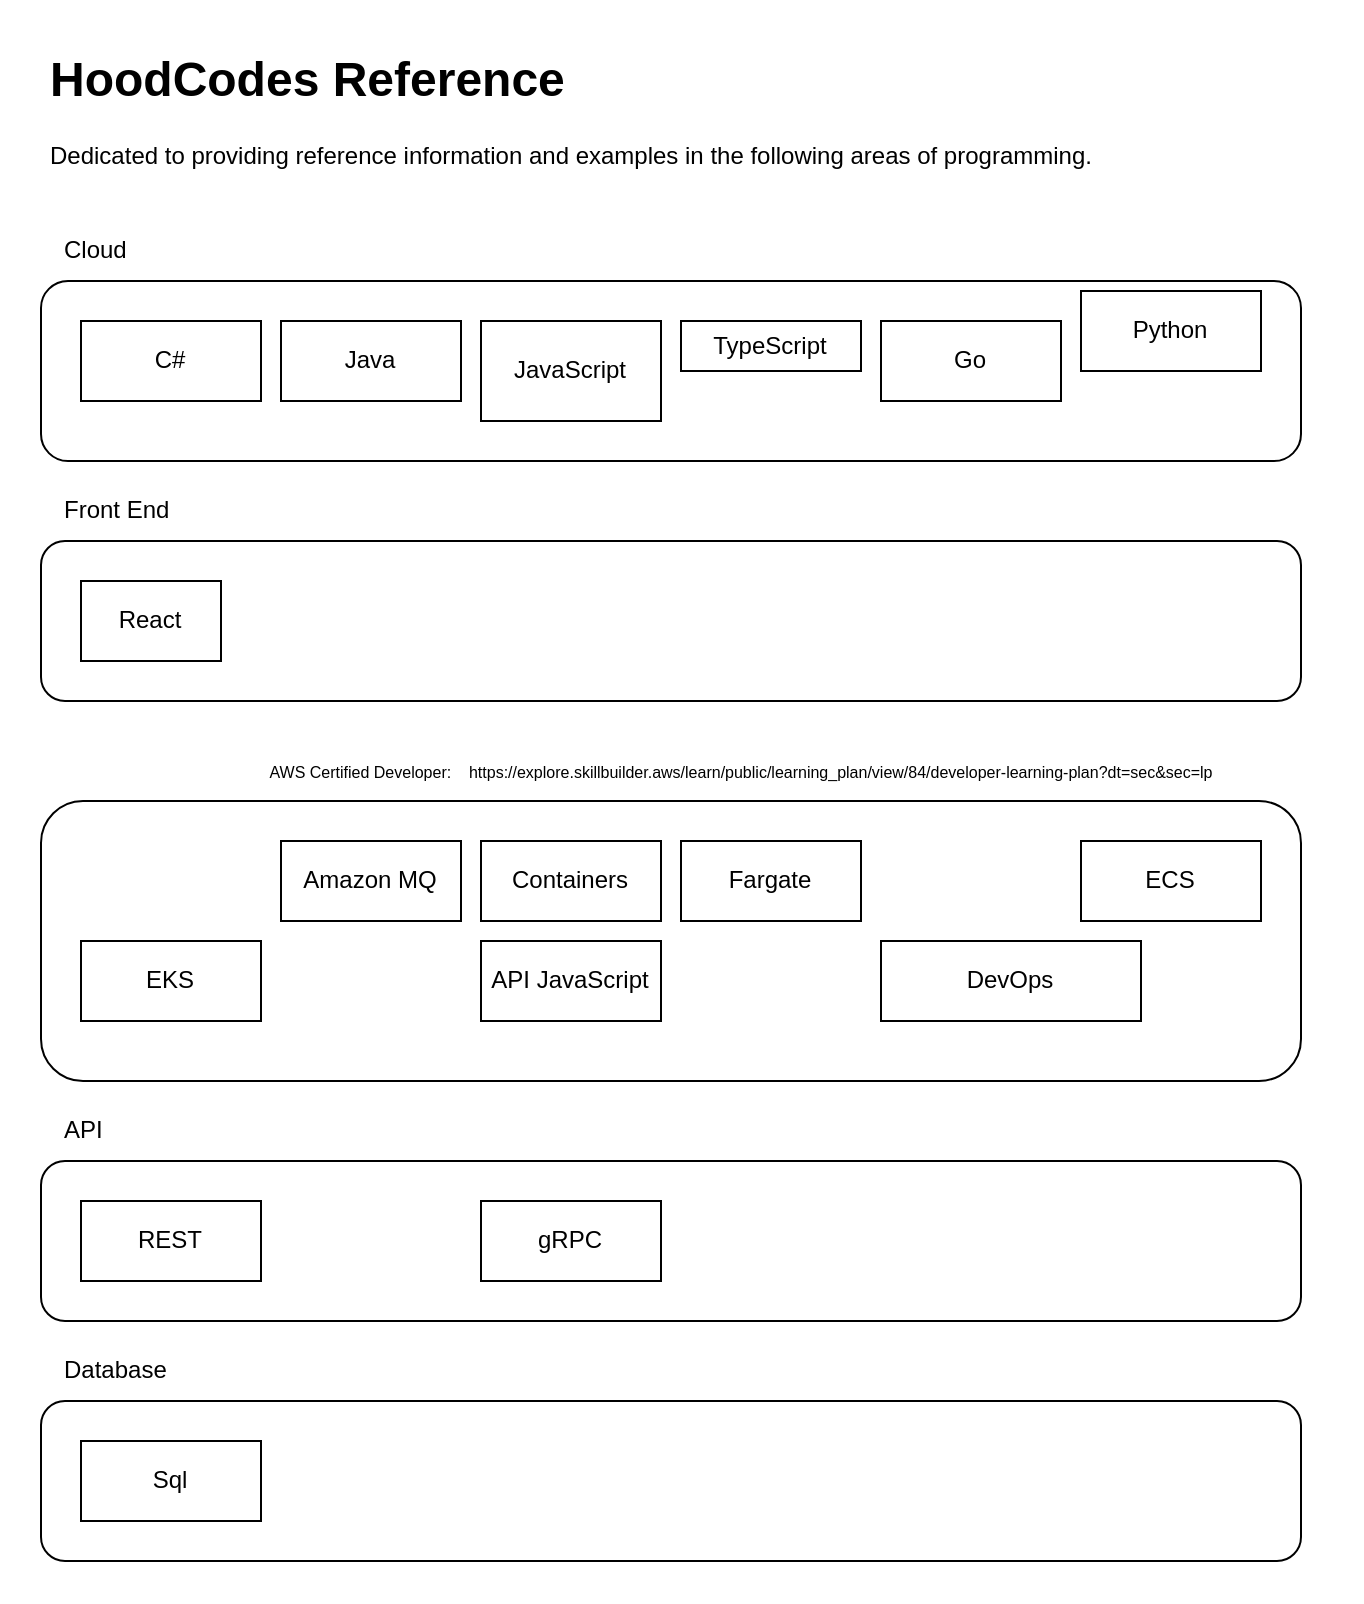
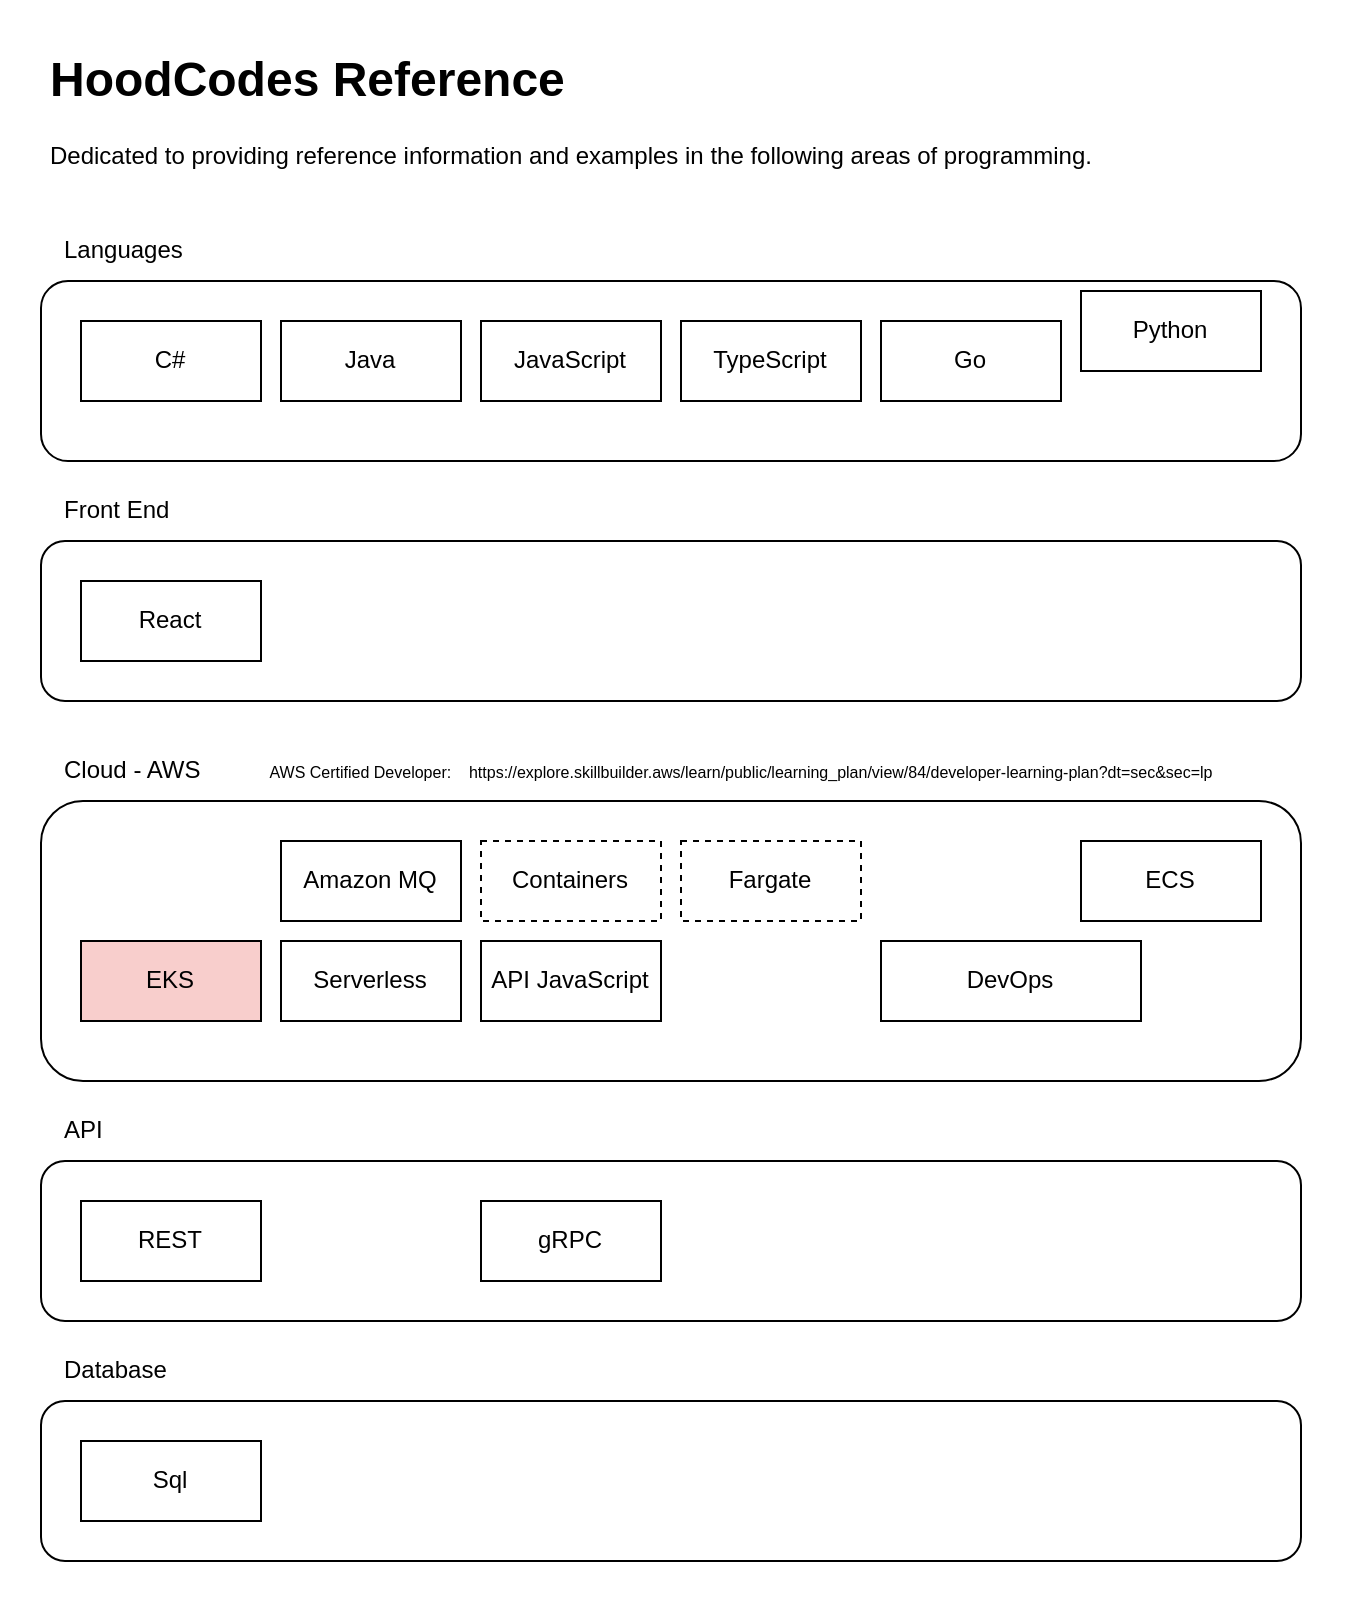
node "Cloud": label "Cloud" -> "Languages"
node "TypeScript": size 180x50 -> 180x80
node "JavaScript": size 180x100 -> 180x80
node "React": size 140x80 -> 180x80
node "Cloud - AWS": added
node "Containers": style solid -> dashed
node "Fargate": style solid -> dashed
node "EKS": fillcolor #ffffff -> #f8cecc
node "Serverless": added
